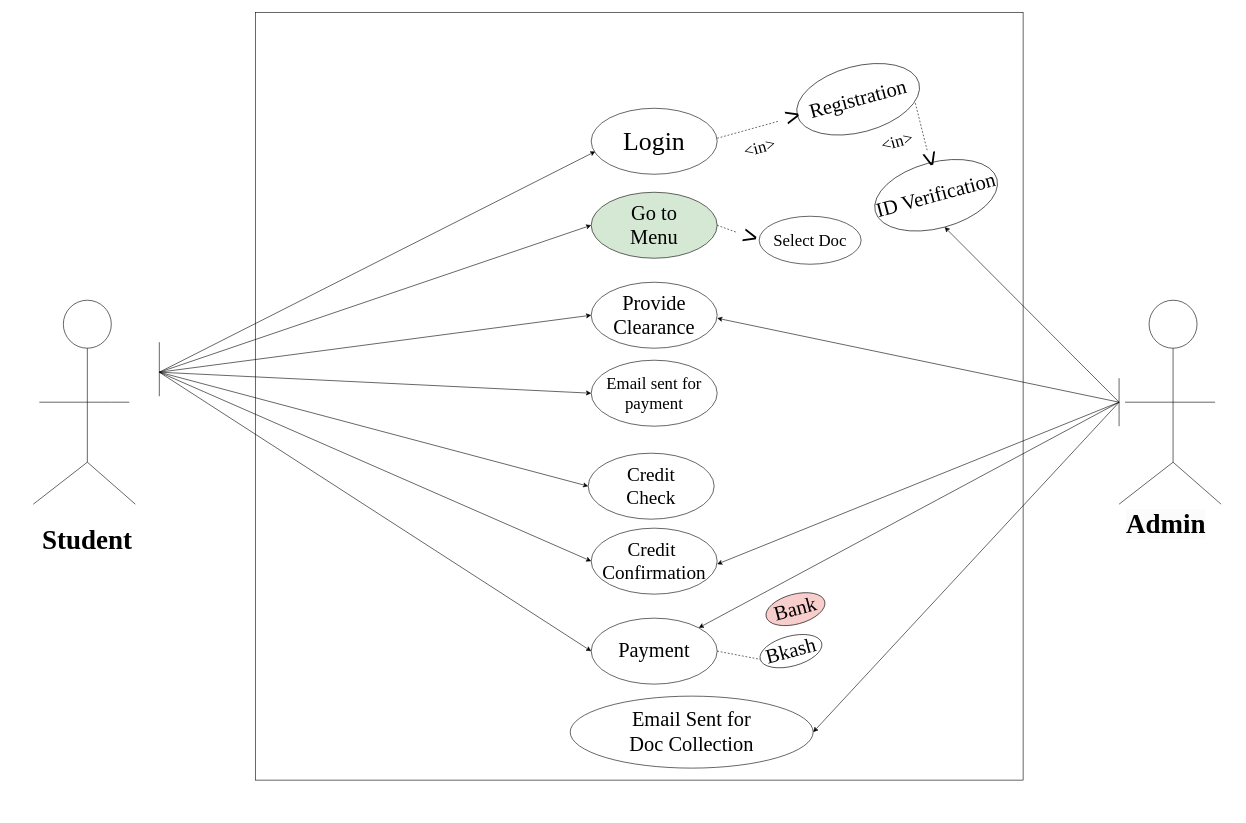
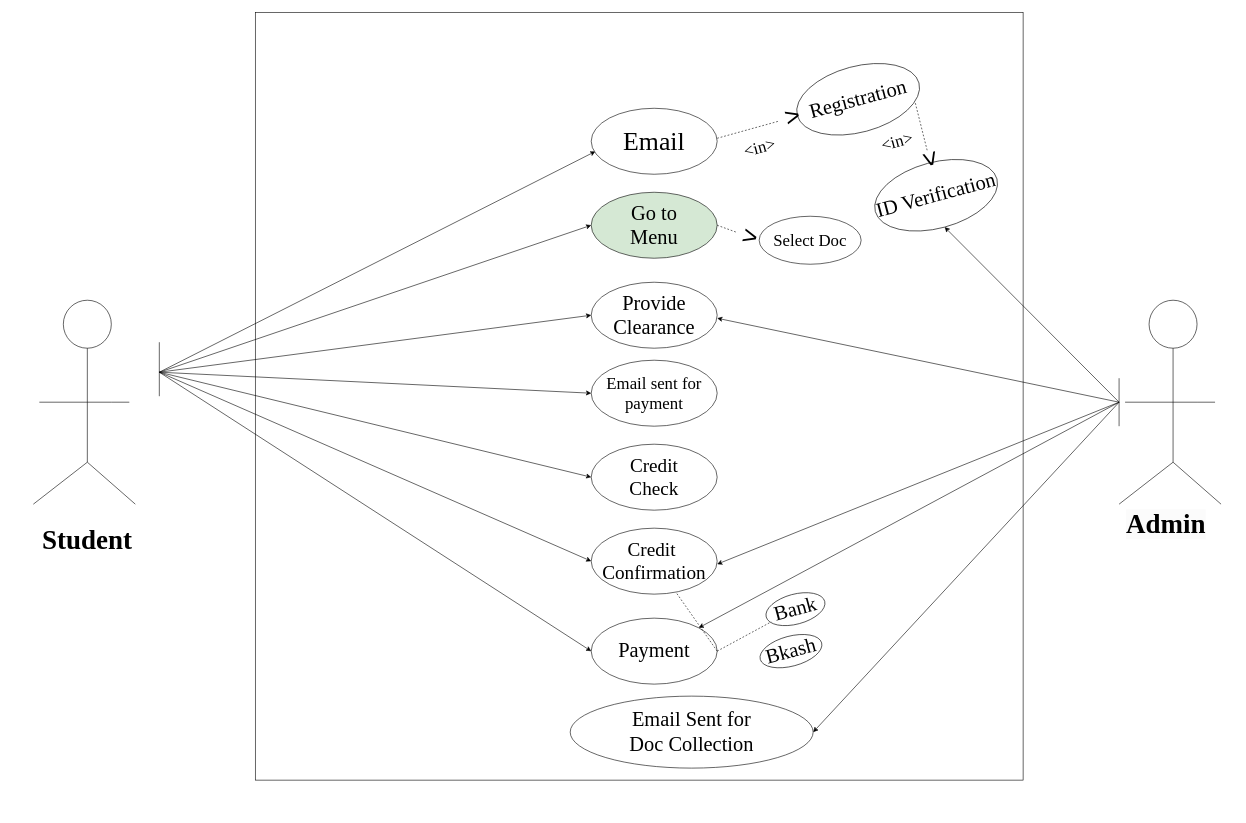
node "Login": label "Login" -> "Email"
node "Credit Check": moved (651, 486) -> (654, 477)
node "Bank": fillcolor #f8cecc -> #ffffff
edge "Bank" -- "Payment": added
edge "Payment" -- "Bkash": now "Payment" -- "Credit Confirmation"
